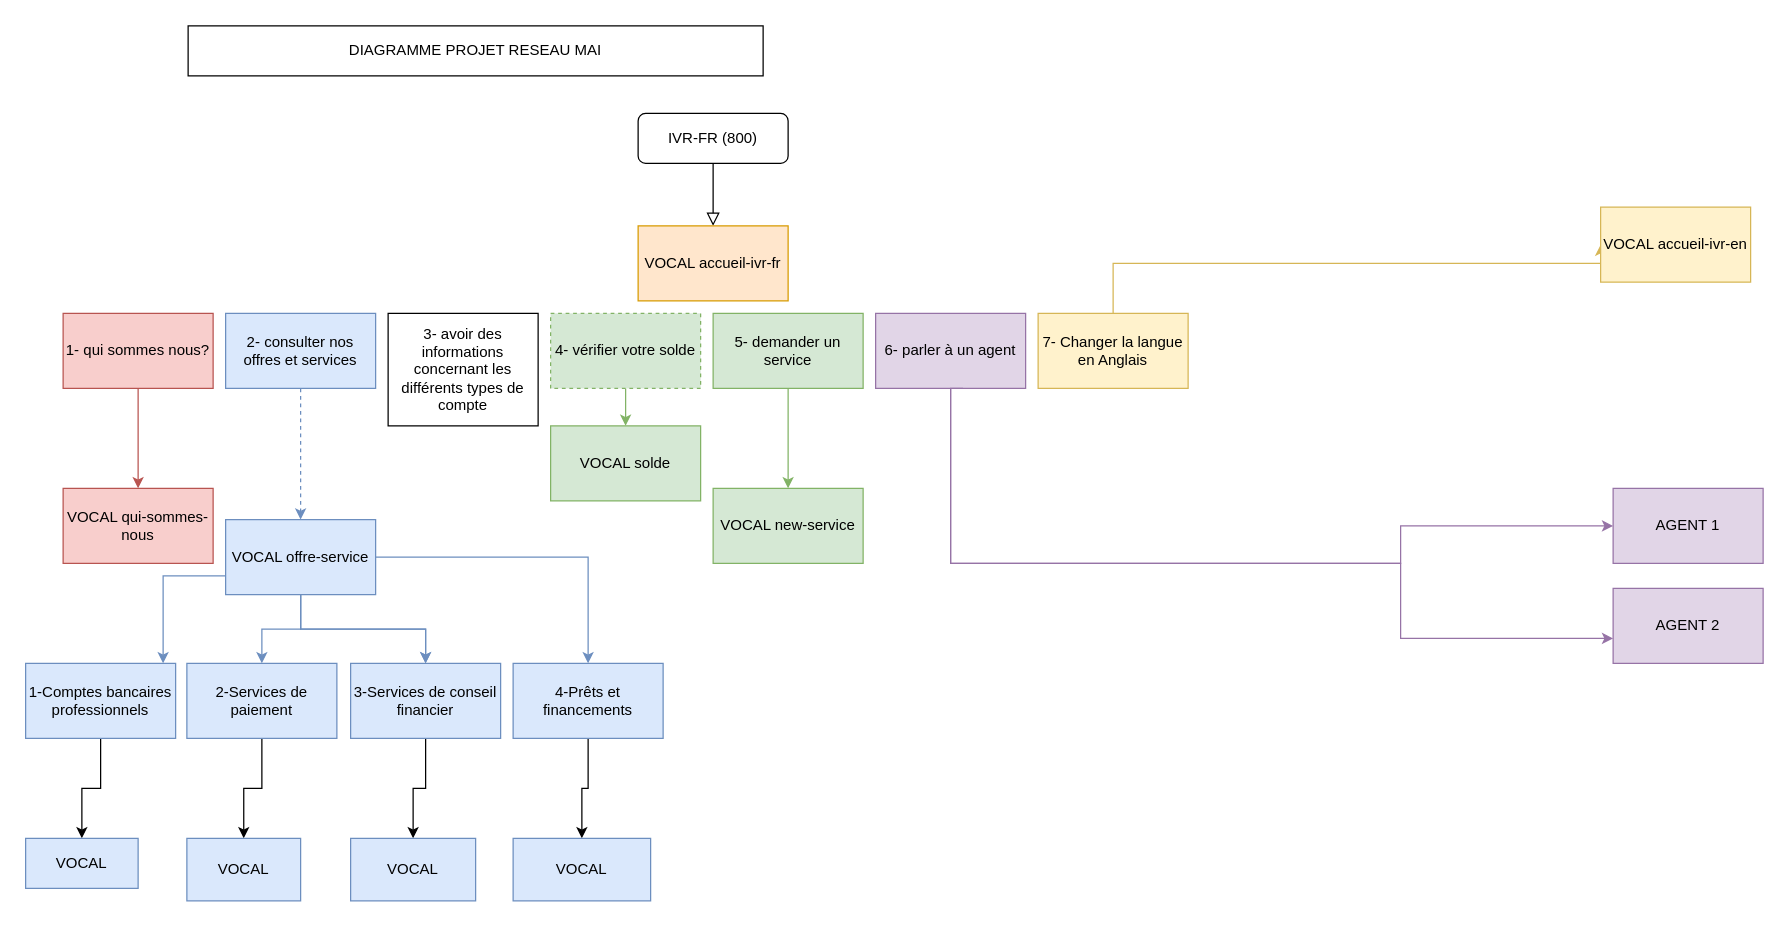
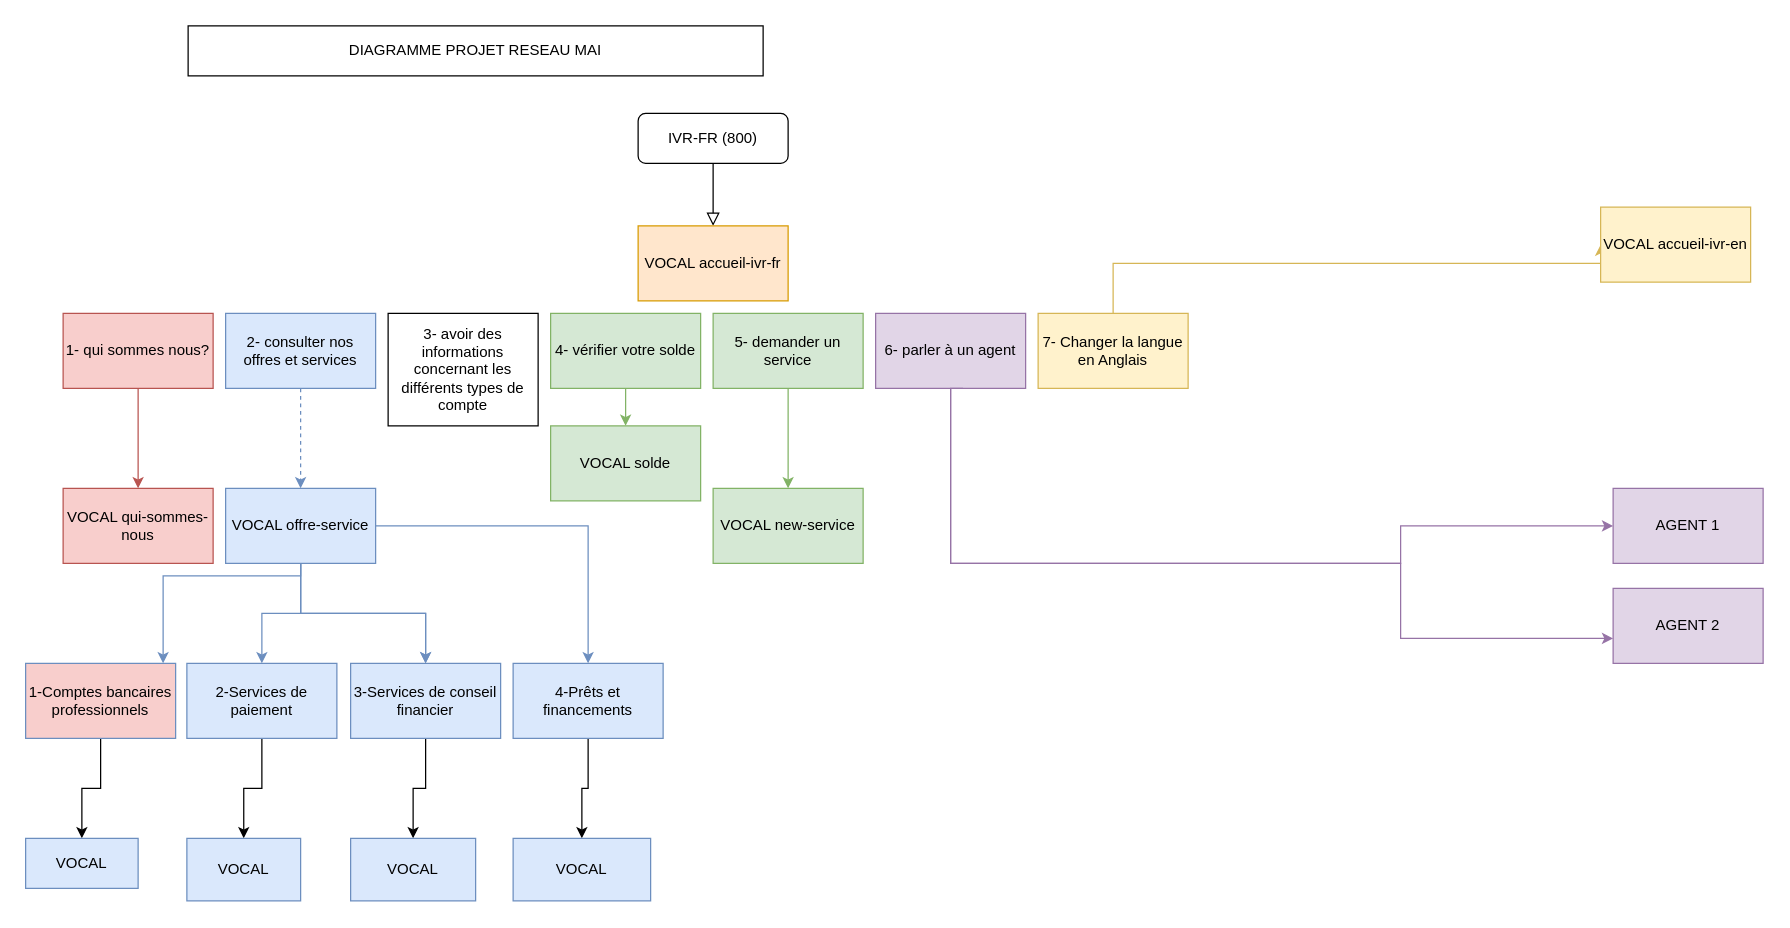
node "4- vérifier votre solde": style dashed -> solid
node "VOCAL offre-service": moved (301, 557) -> (301, 526)
node "1-Comptes bancaires professionnels": fillcolor #dae8fc -> #f8cecc
